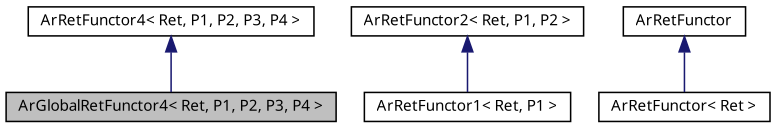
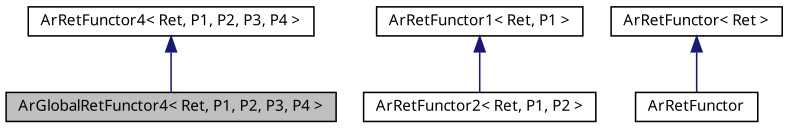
edge "ArRetFunctor1< Ret, P1 >" -> "ArRetFunctor2< Ret, P1, P2 >": reversed
edge "ArRetFunctor< Ret >" -> "ArRetFunctor": reversed
